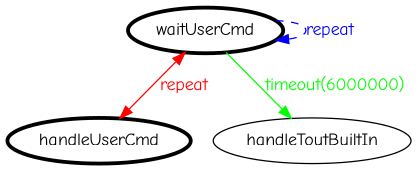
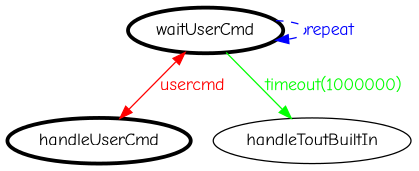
edge "waitUserCmd" -- "handleUserCmd": label "repeat" -> "usercmd"
edge "waitUserCmd" -> "handleToutBuiltIn": label "timeout(6000000)" -> "timeout(1000000)"
